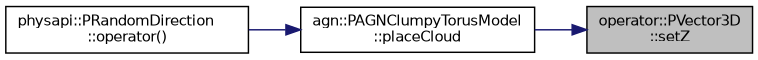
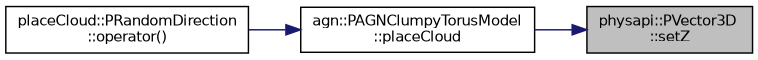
node "physapi::PRandomDirection ::operator()": label "physapi::PRandomDirection ::operator()" -> "placeCloud::PRandomDirection ::operator()"
node "operator::PVector3D ::setZ": label "operator::PVector3D ::setZ" -> "physapi::PVector3D ::setZ"
